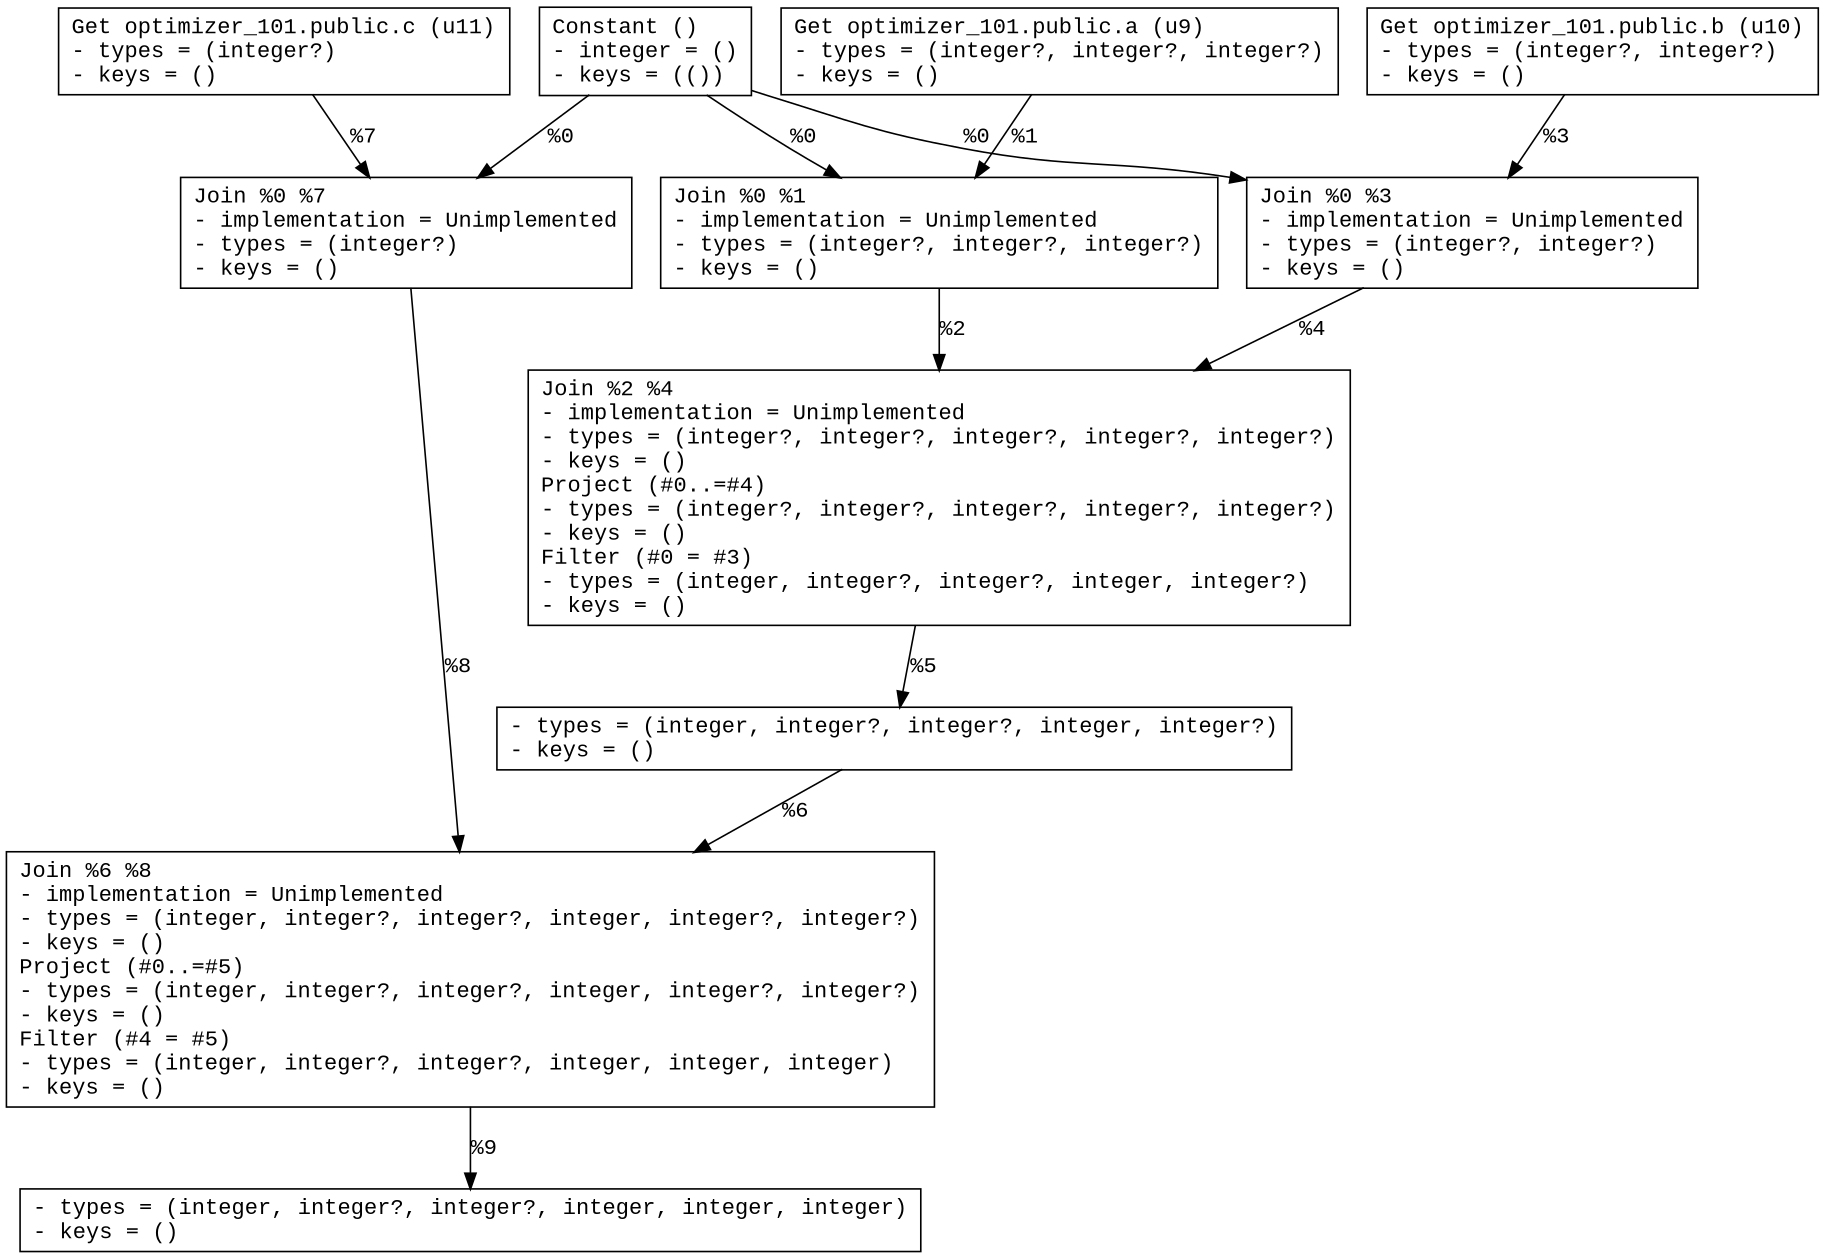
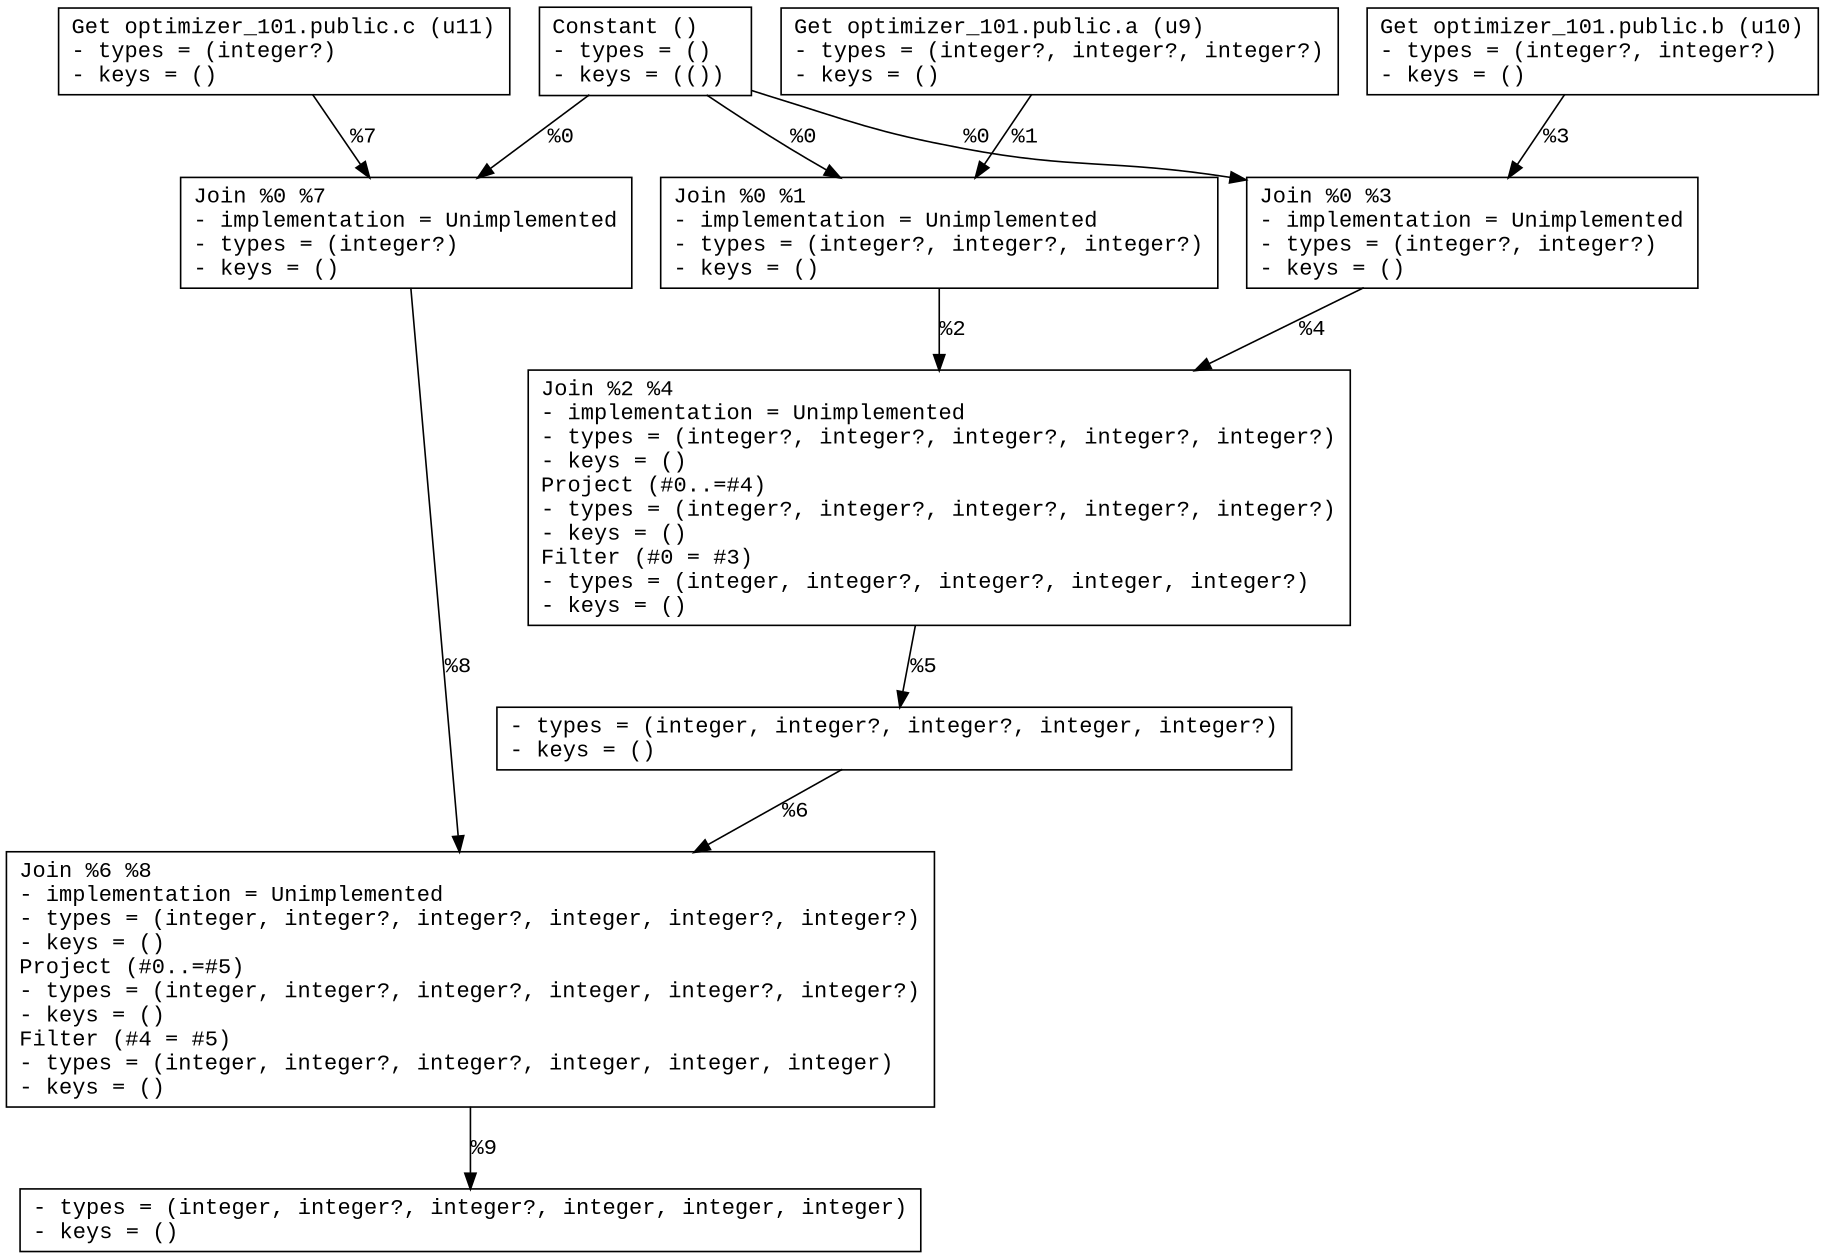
node "Constant () - integer = () - keys = (())": label "Constant () - integer = () - keys = (())" -> "Constant () - types = () - keys = (())"
